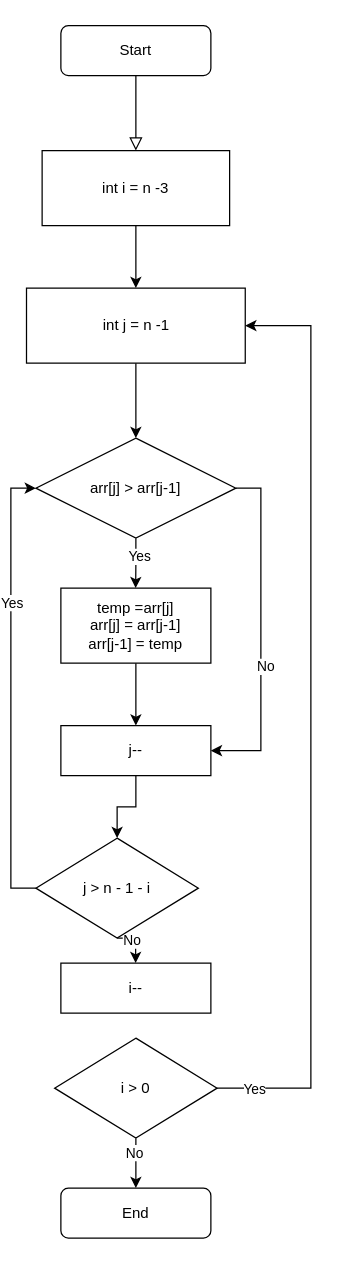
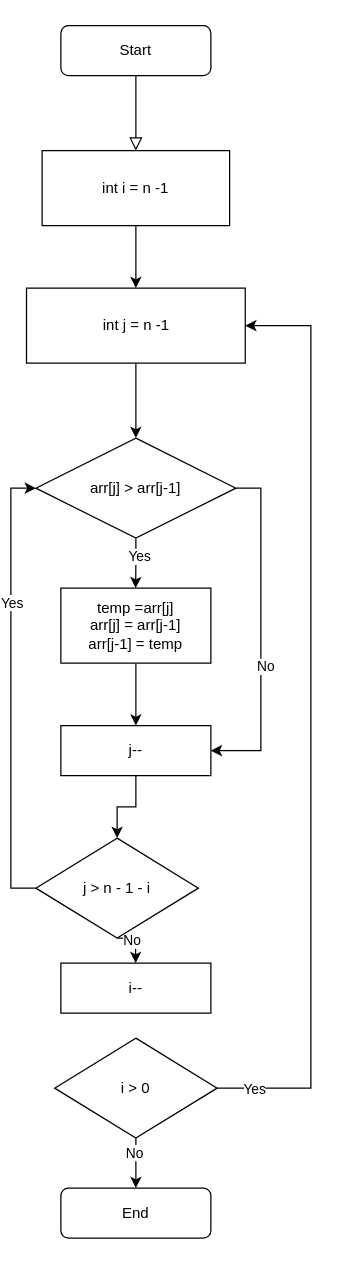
node "int i = n -3": label "int i = n -3" -> "int i = n -1"
